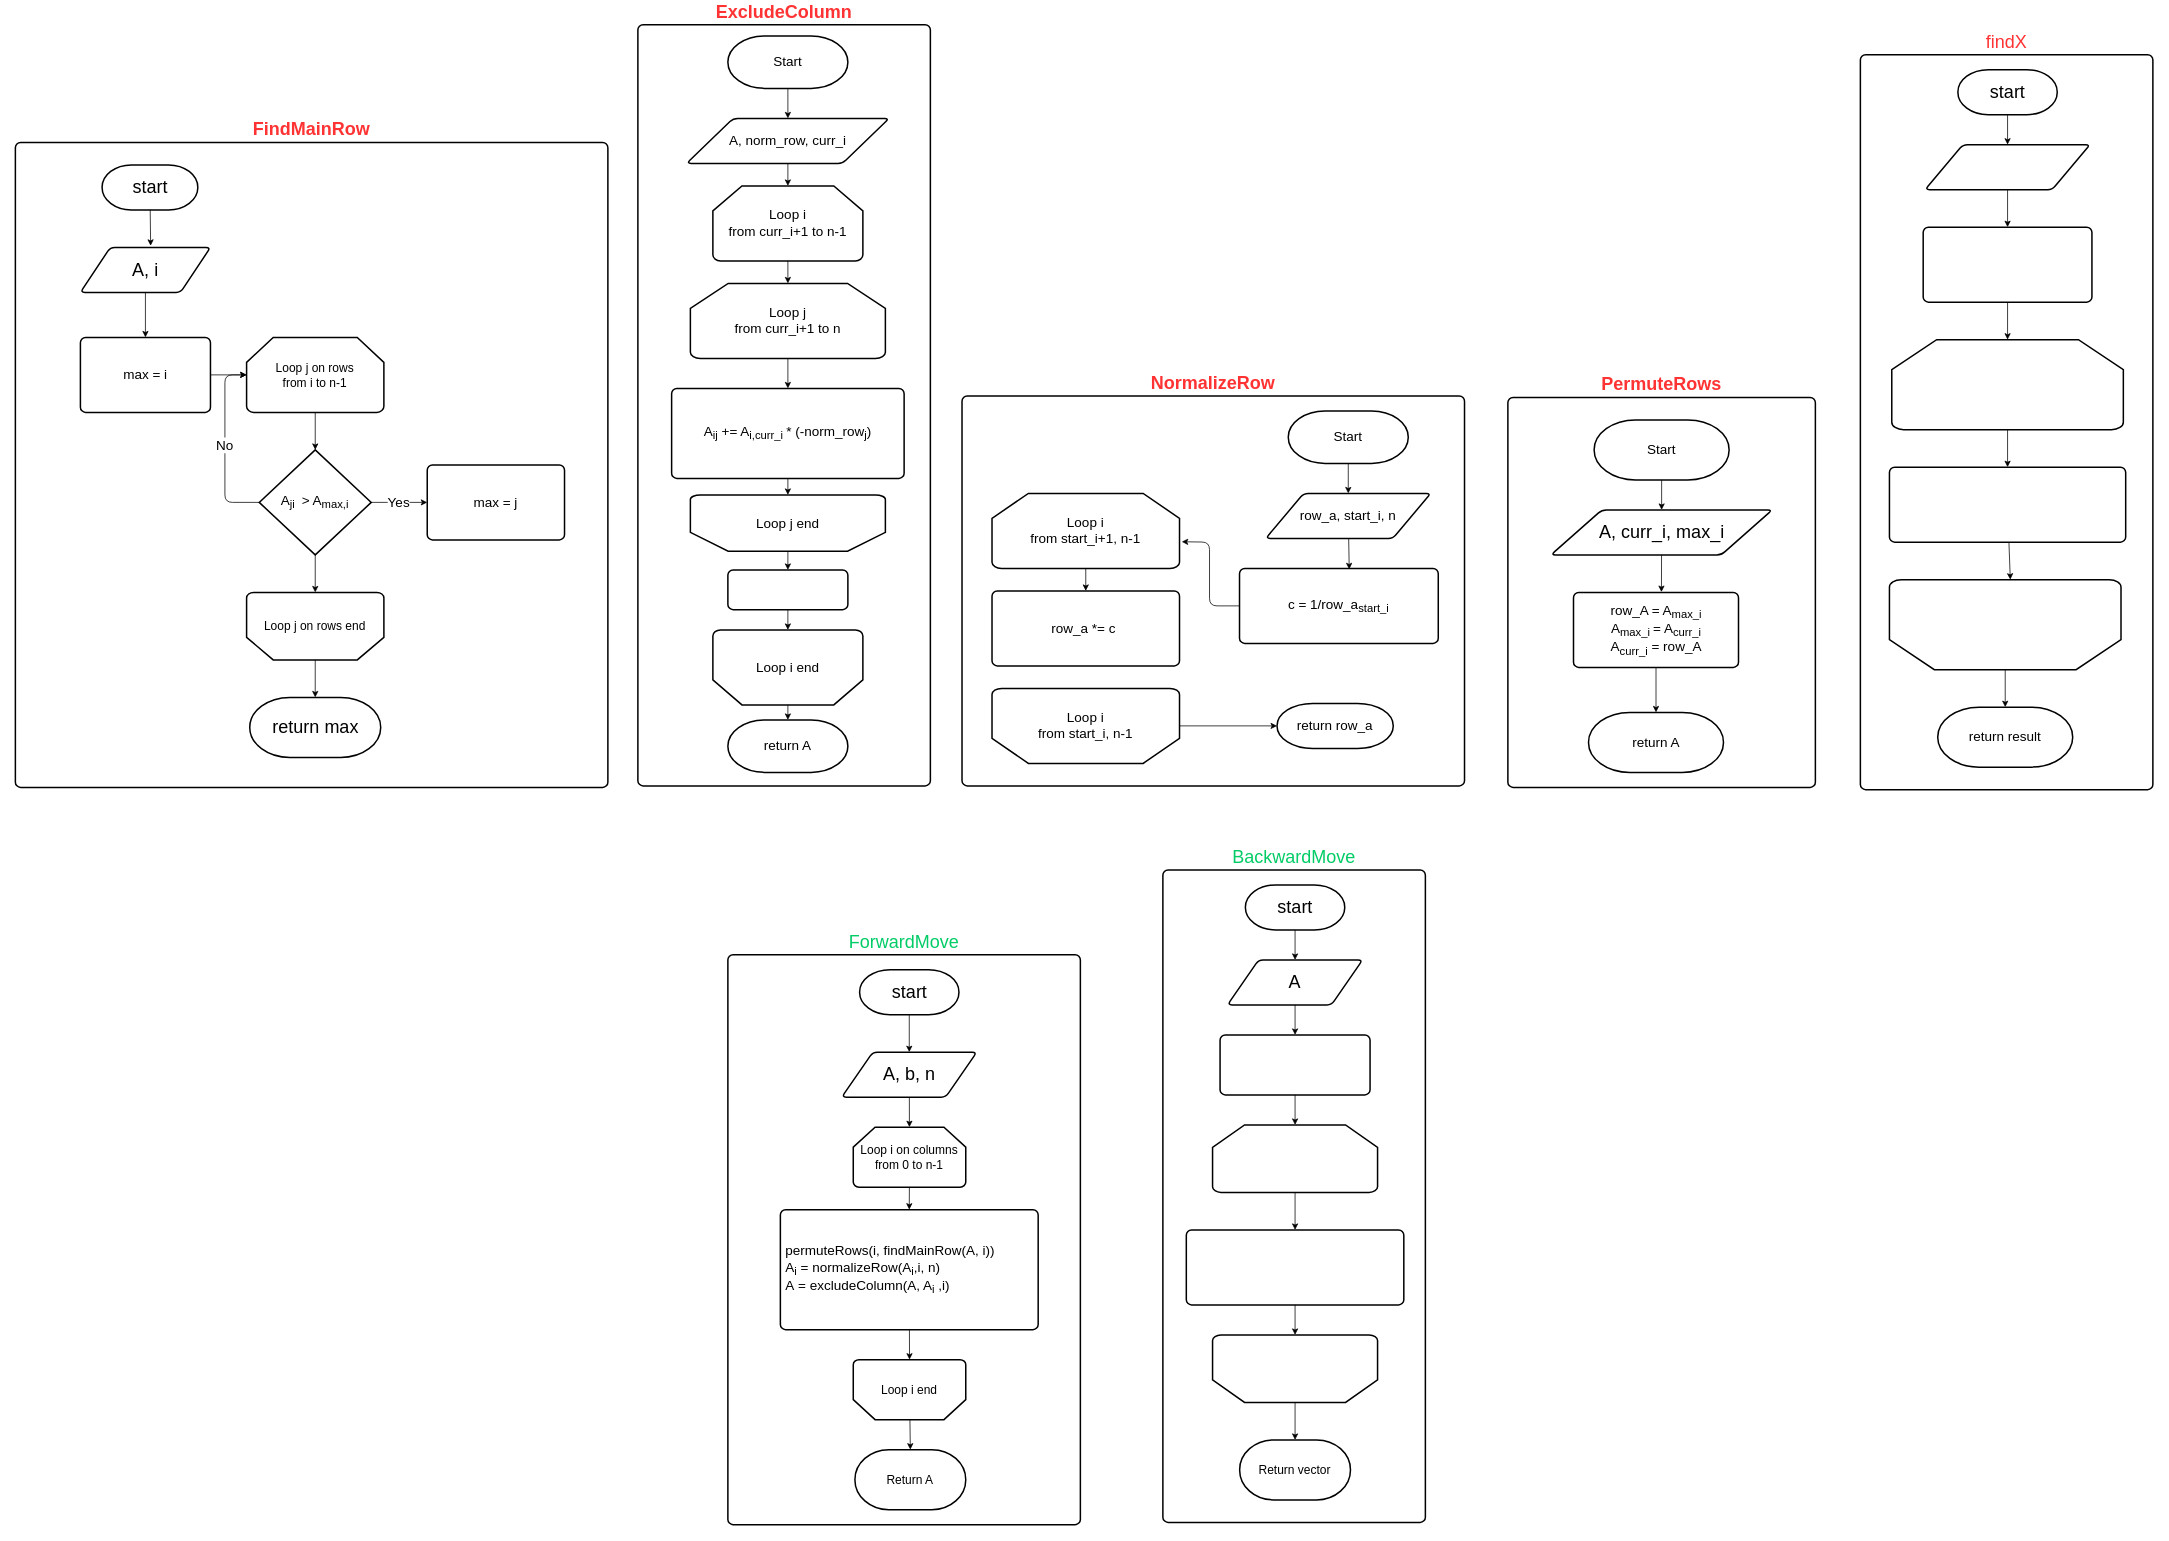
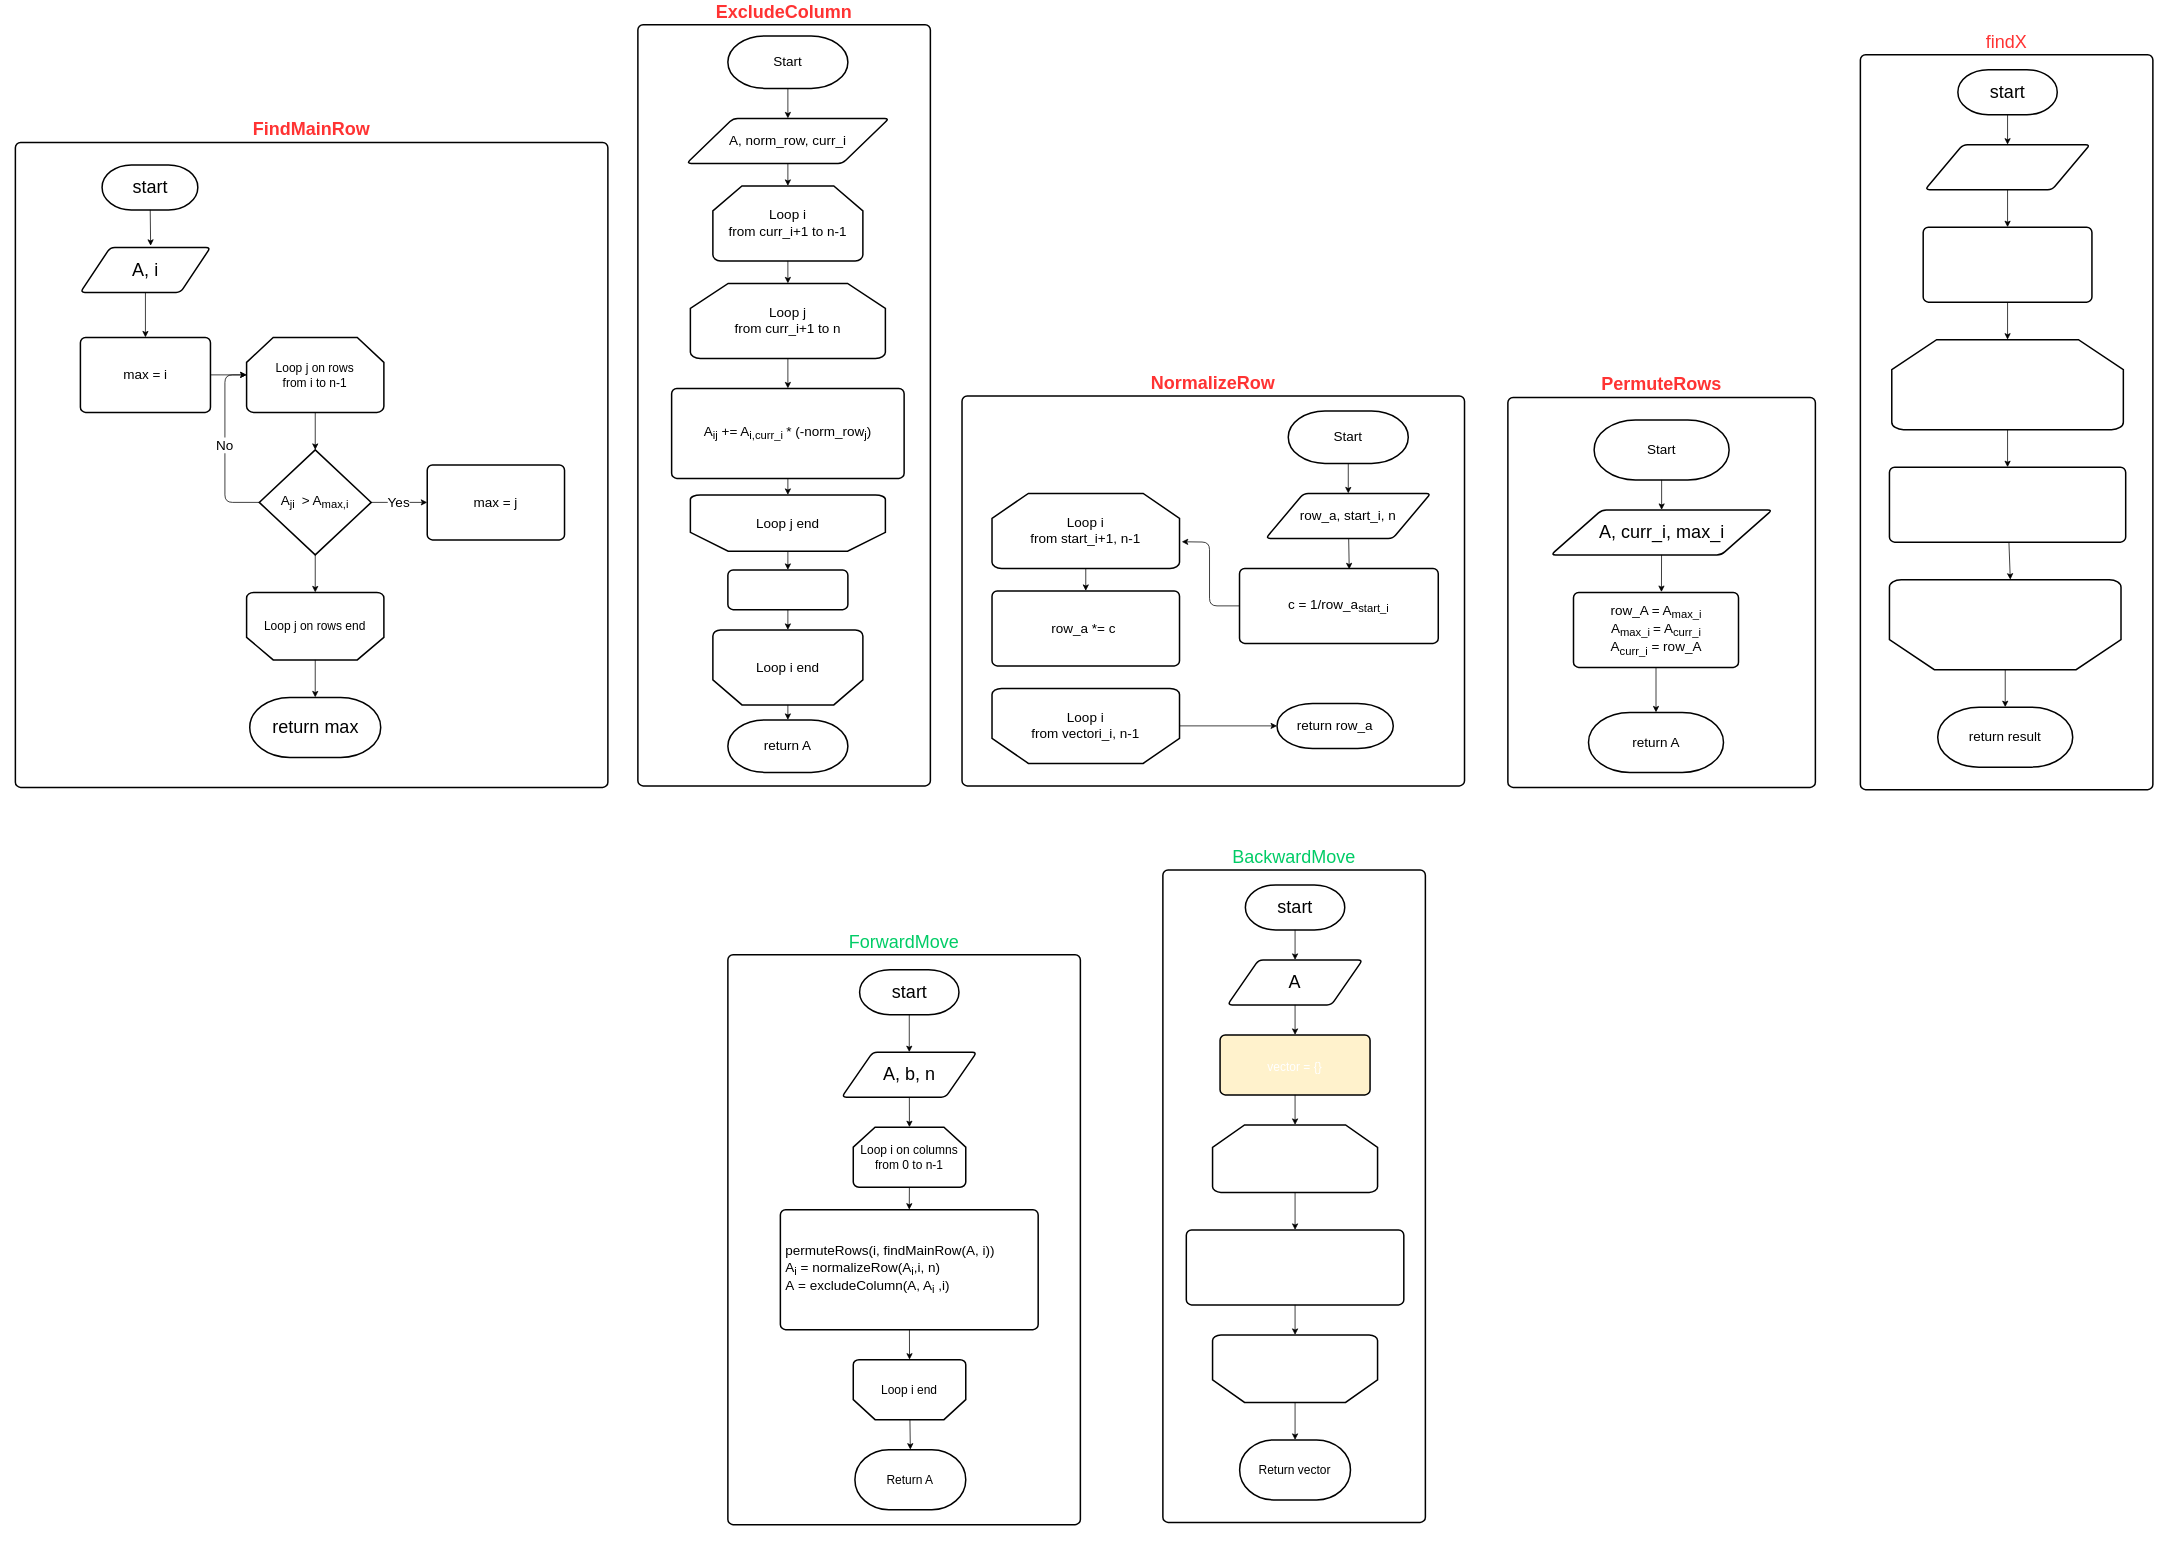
node "Loop i from start_i, n-1": label "Loop i from start_i, n-1" -> "Loop i from vectori_i, n-1"
node "vector = {}": fillcolor #ffffff -> #fff2cc
